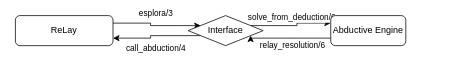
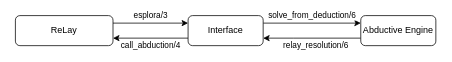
node "Interface": shape diamond -> rounded rectangle
node "Abductive Engine": moved (368, 30) -> (398, 30)
